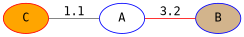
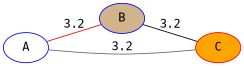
edge "C" -- "A": label "1.1" -> "3.2"
edge "B" -- "C": added, label "3.2"
